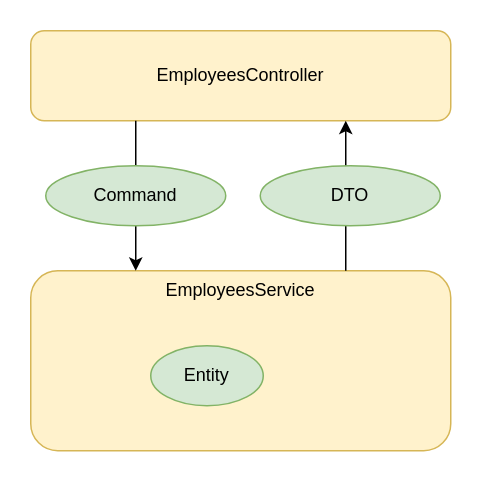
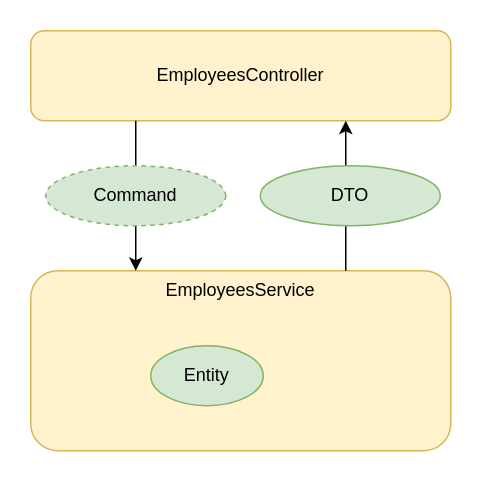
node "Command": style solid -> dashed
